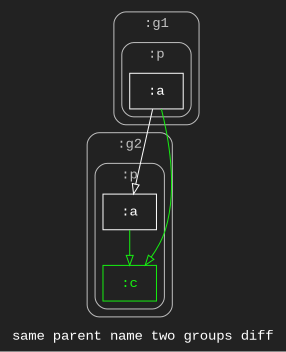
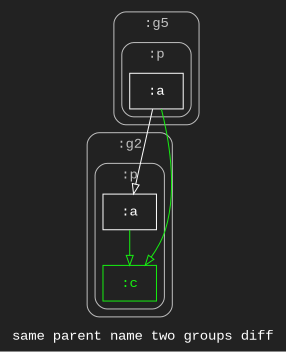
cluster ":g1": label ":g1" -> ":g5"
